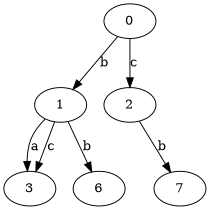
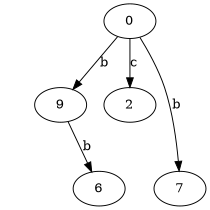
node "1": label "1" -> "9"
edge "2" -> "7": now "0" -> "7"
node "3": removed
